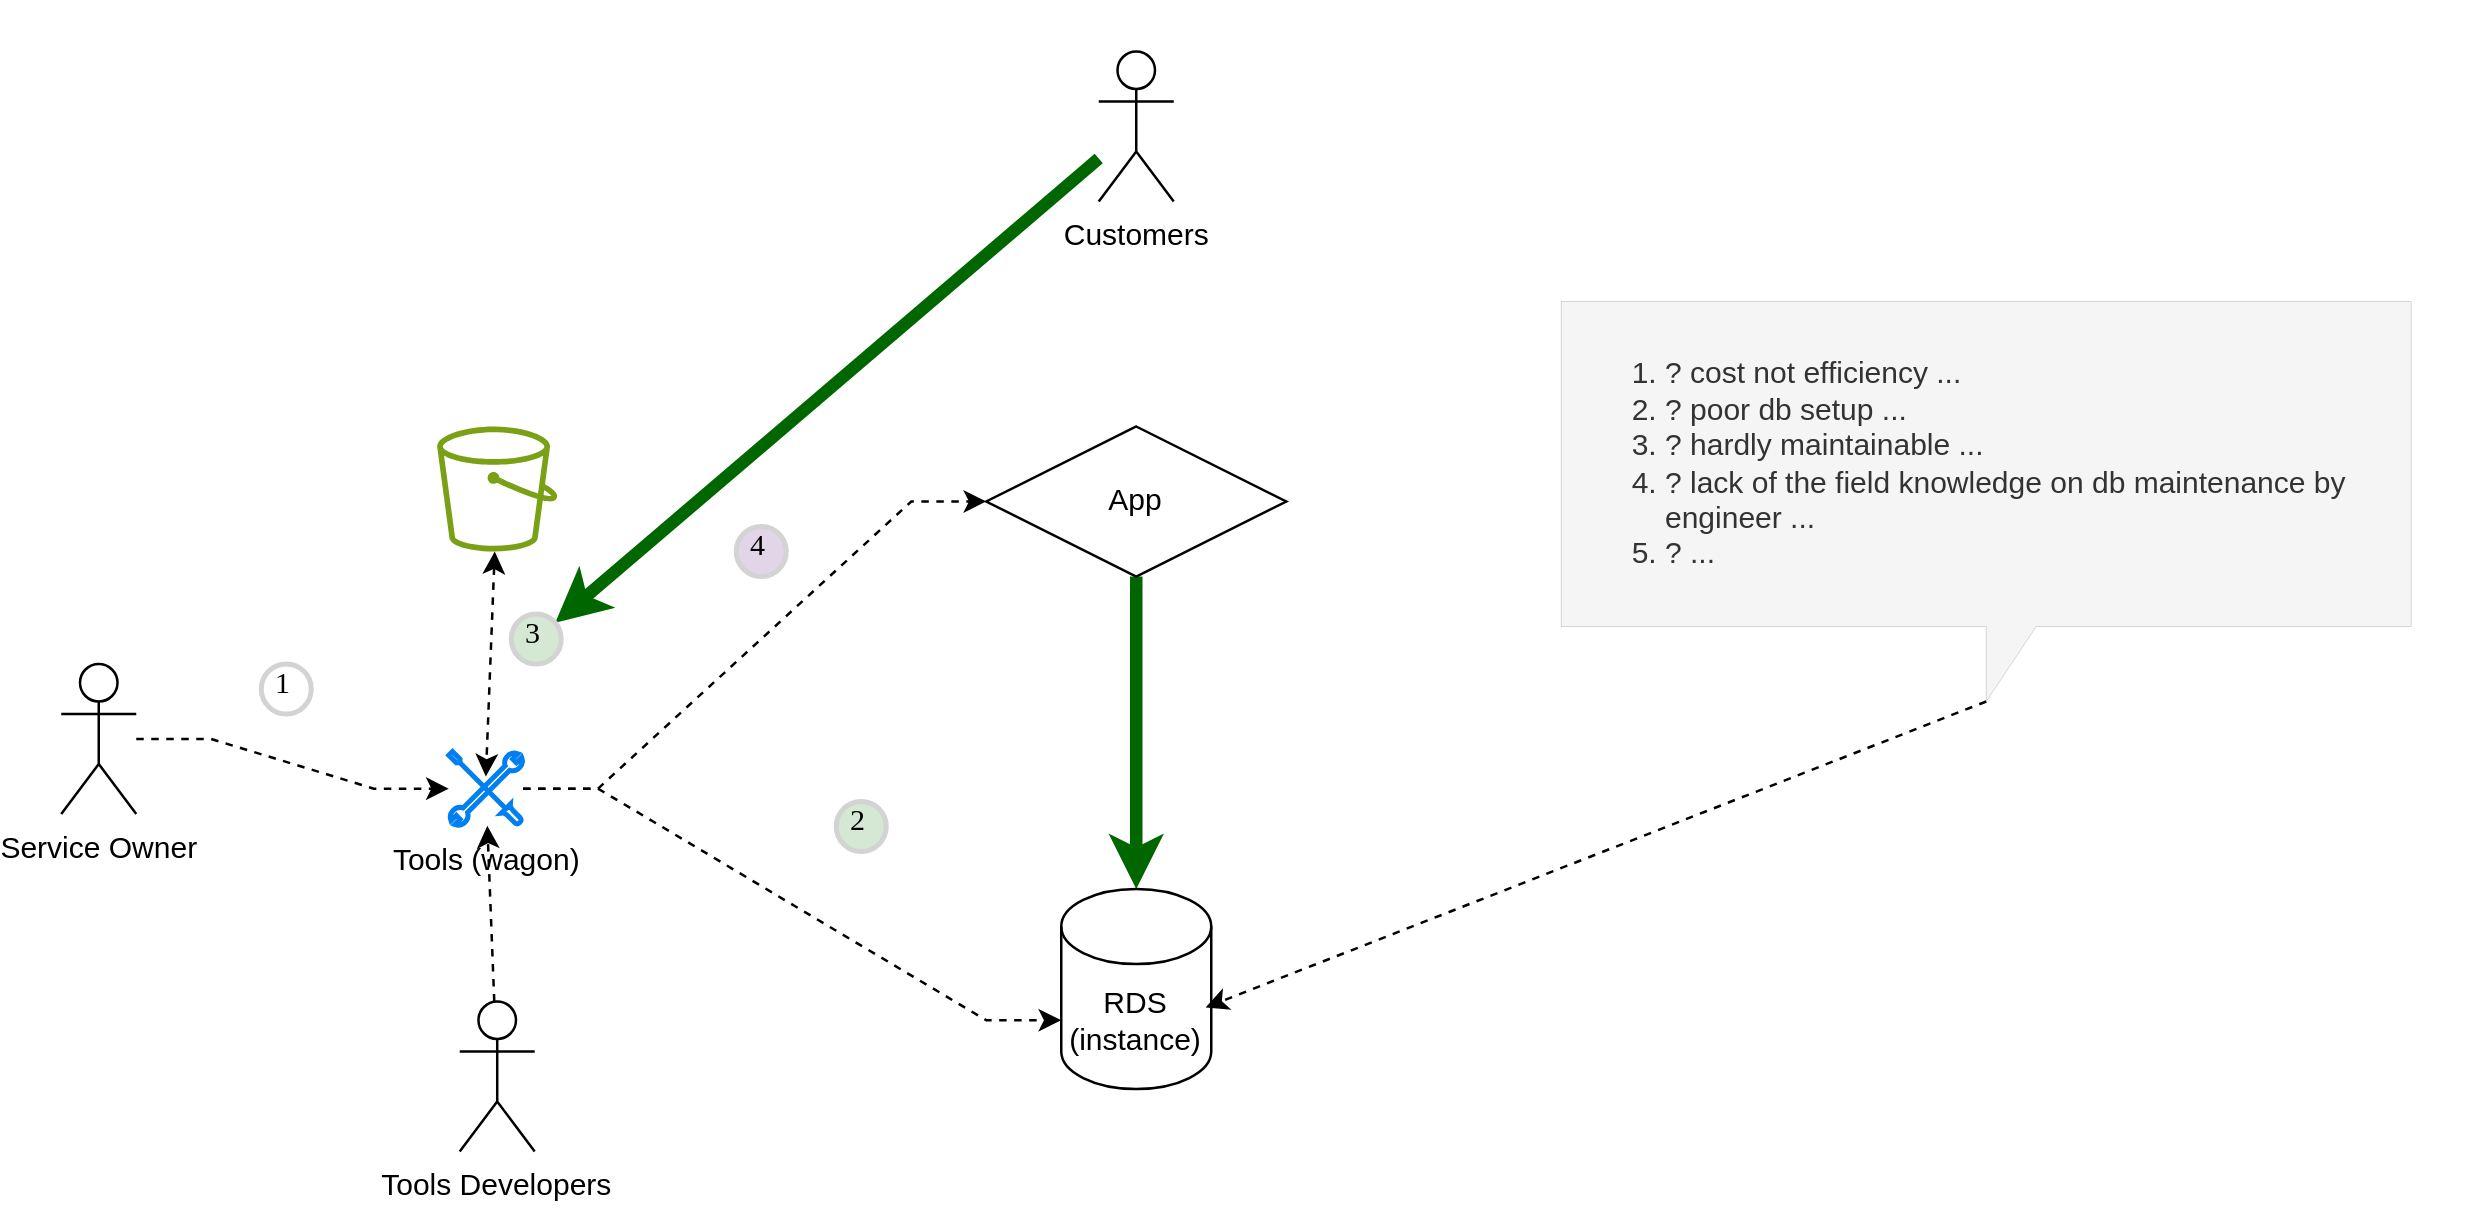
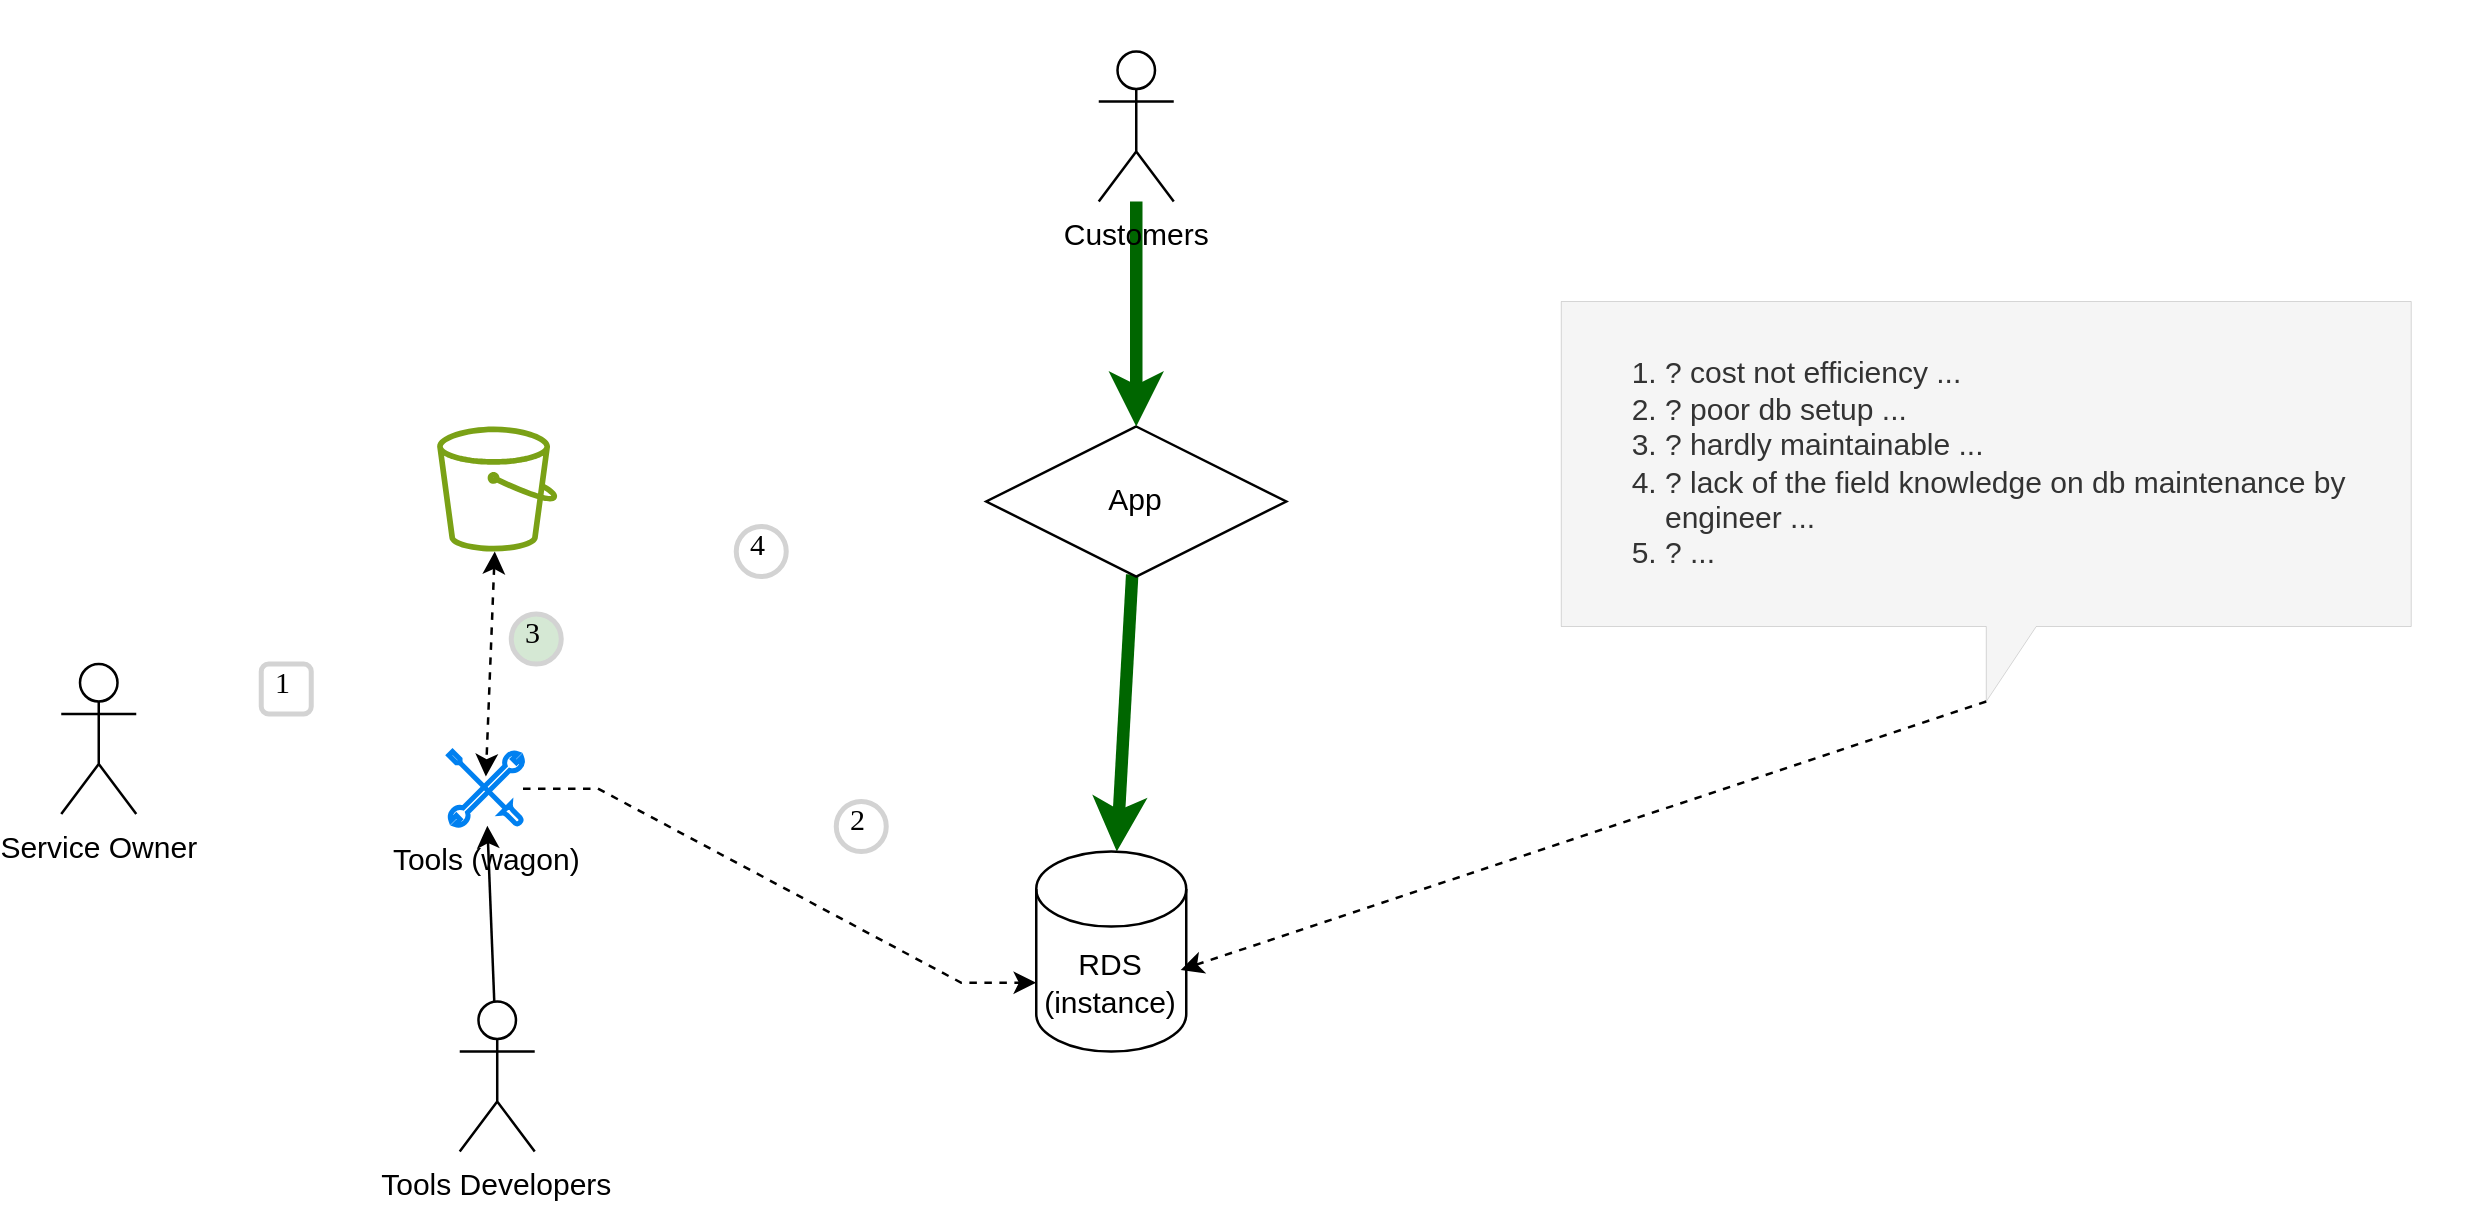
edge "Customers" -> "3": now "Customers" -> "App"
node "4": fillcolor #e1d5e7 -> #ffffff
edge "Tools (wagon)" -> "App": removed
node "1": shape ellipse -> rounded rectangle
edge "Service Owner" -> "Tools (wagon)": removed
node "2": fillcolor #d5e8d4 -> #ffffff
edge "Tools Developers" -> "Tools (wagon)": style dashed -> solid
node "RDS (instance)": moved (1136, 989) -> (1111, 951)
